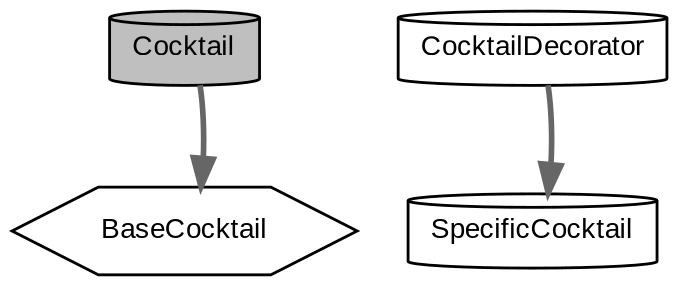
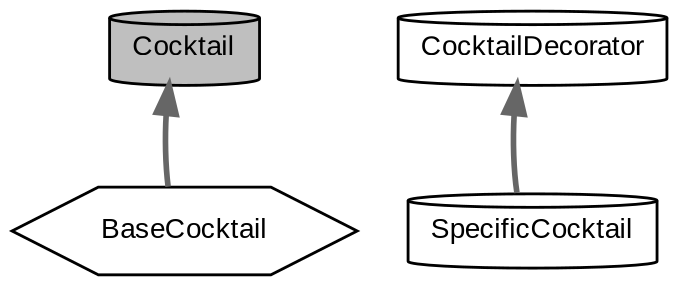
edge "Cocktail" -> "BaseCocktail": reversed
edge "CocktailDecorator" -> "SpecificCocktail": reversed
